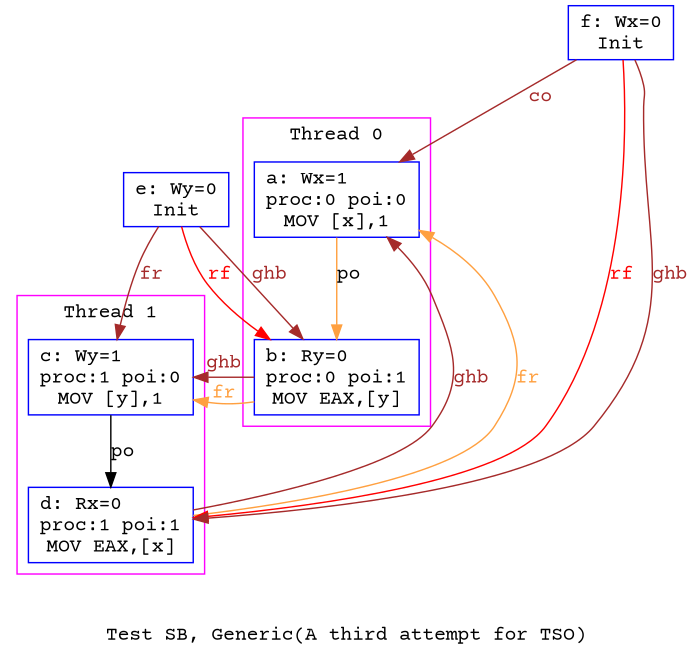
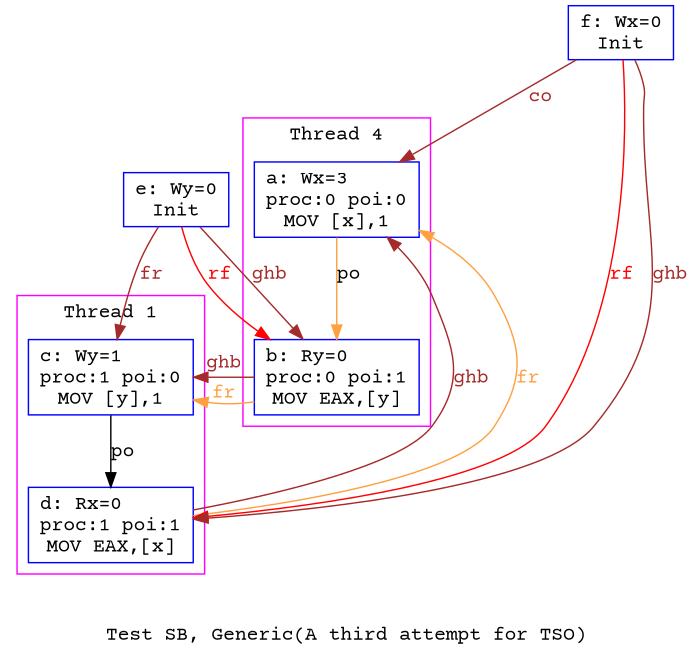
cluster "Thread 0": label "Thread 0" -> "Thread 4"
node "a: Wx=1 proc:0 poi:0 MOV [x],1": label "a: Wx=1 proc:0 poi:0 MOV [x],1" -> "a: Wx=3 proc:0 poi:0 MOV [x],1"
